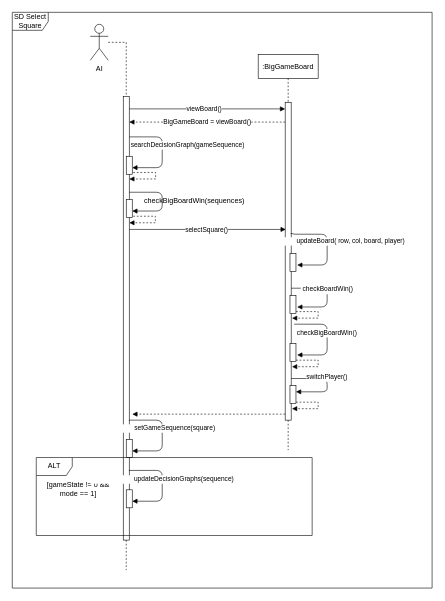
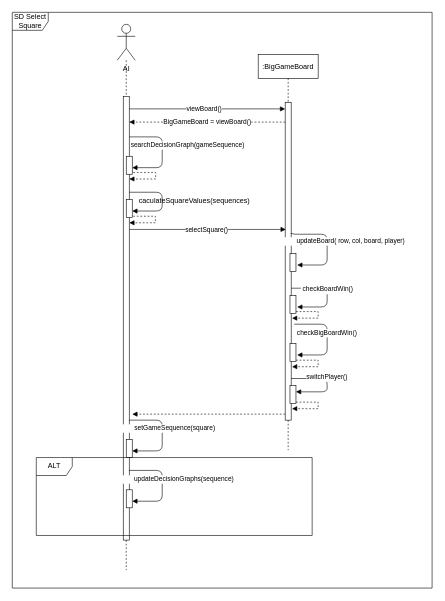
node "AI": moved (99, 42) -> (126, 42)
node "checkBigBoardWin(sequences)": label "checkBigBoardWin(sequences)" -> "caculateSquareValues(sequences)"
node "[gameState != 0 && mode == 1]": removed
